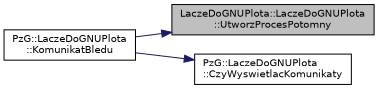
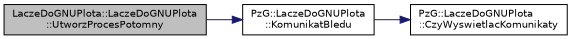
edge "PzG::LaczeDoGNUPlota ::KomunikatBledu" -> "LaczeDoGNUPlota::LaczeDoGNUPlota ::UtworzProcesPotomny": reversed
